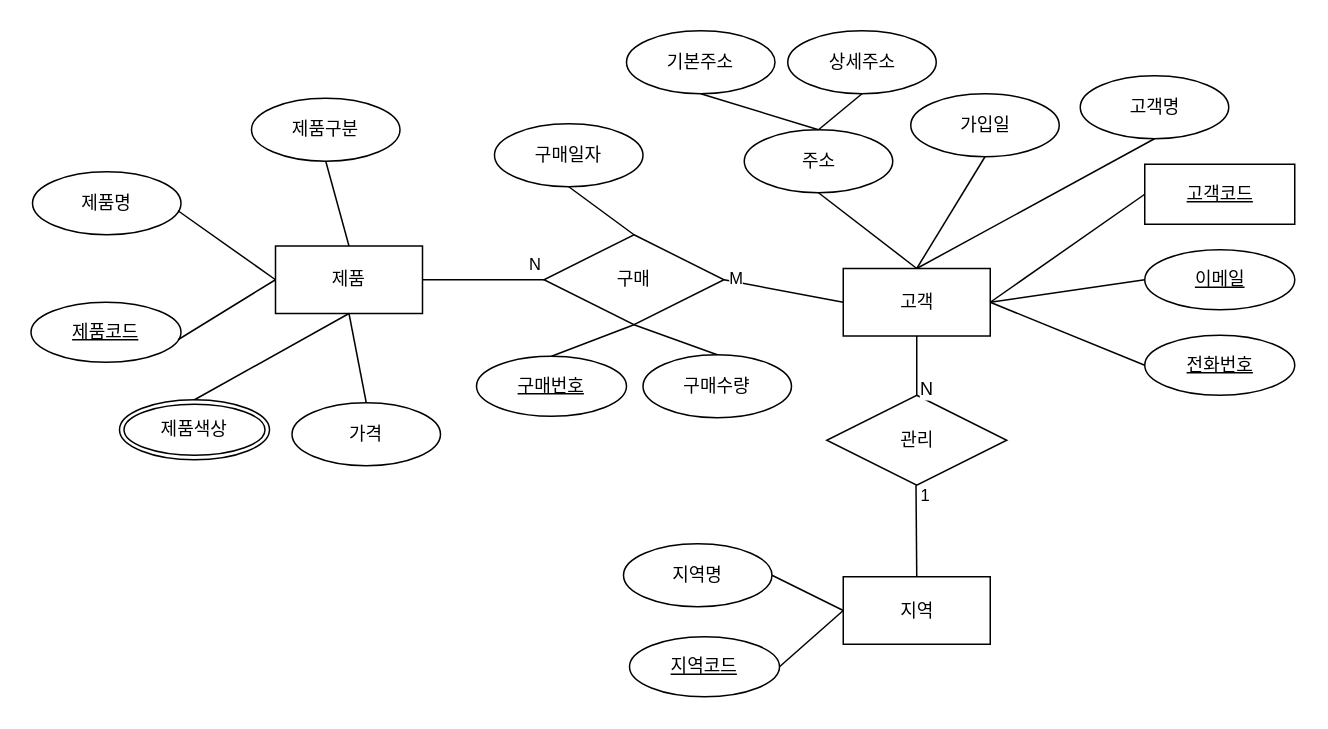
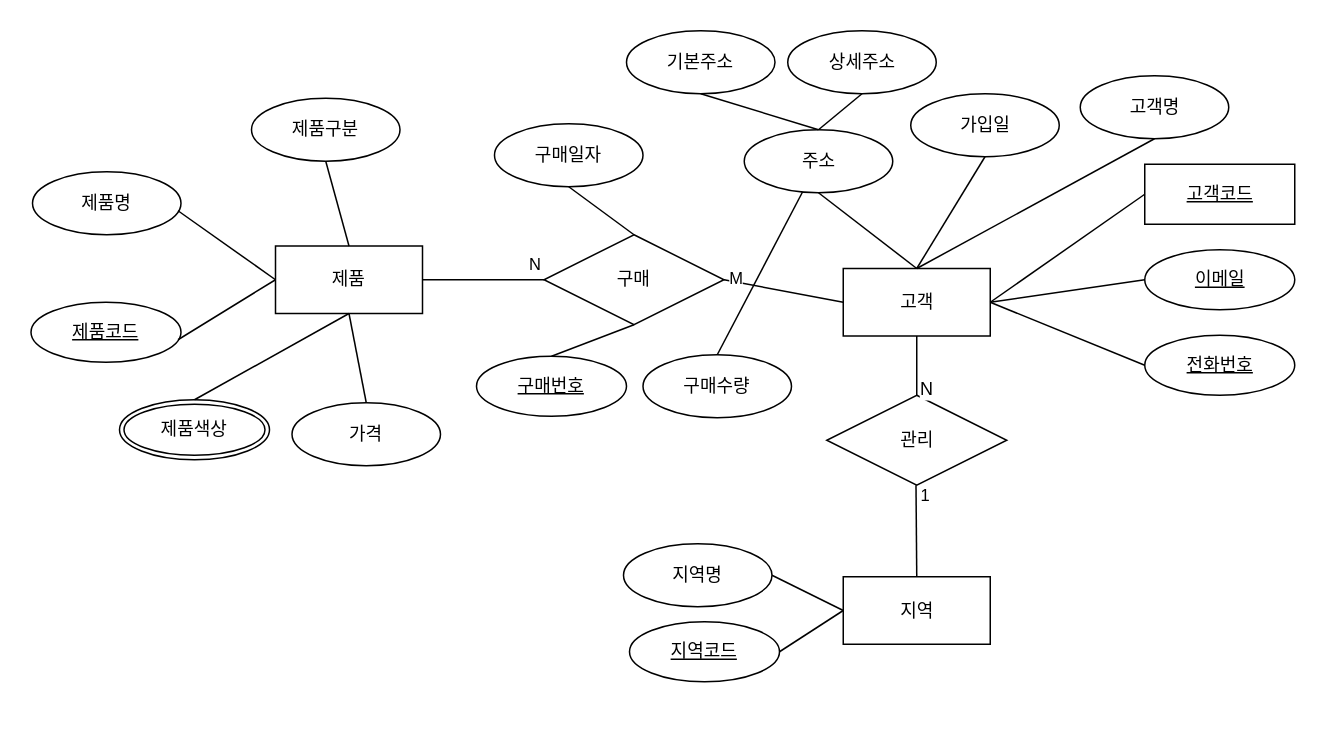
edge "구매" -- "구매수량": now "주소" -- "구매수량"
node "지역코드": moved (704, 667) -> (704, 652)
